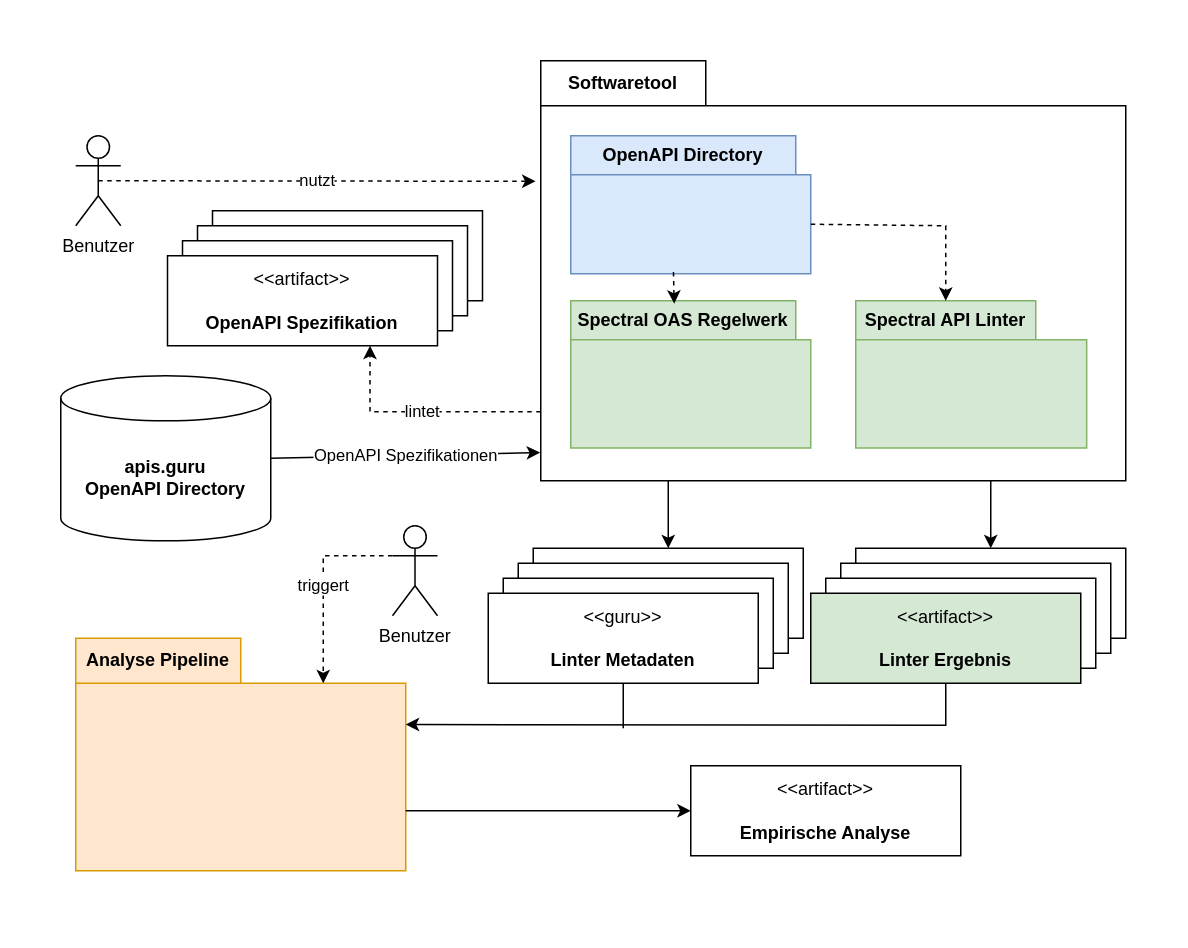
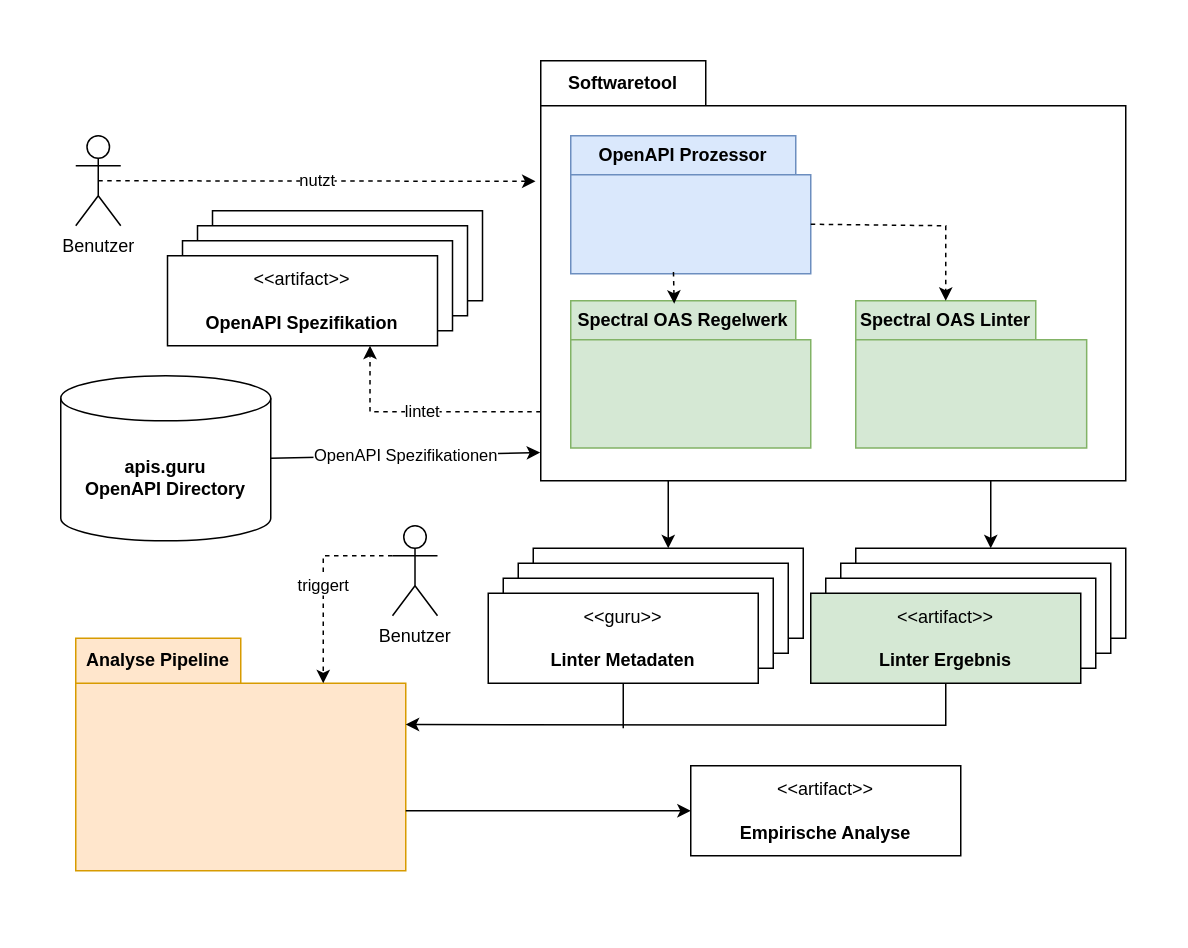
node "OpenAPI Directory": label "OpenAPI Directory" -> "OpenAPI Prozessor"
node "Spectral API Linter": label "Spectral API Linter" -> "Spectral OAS Linter"
